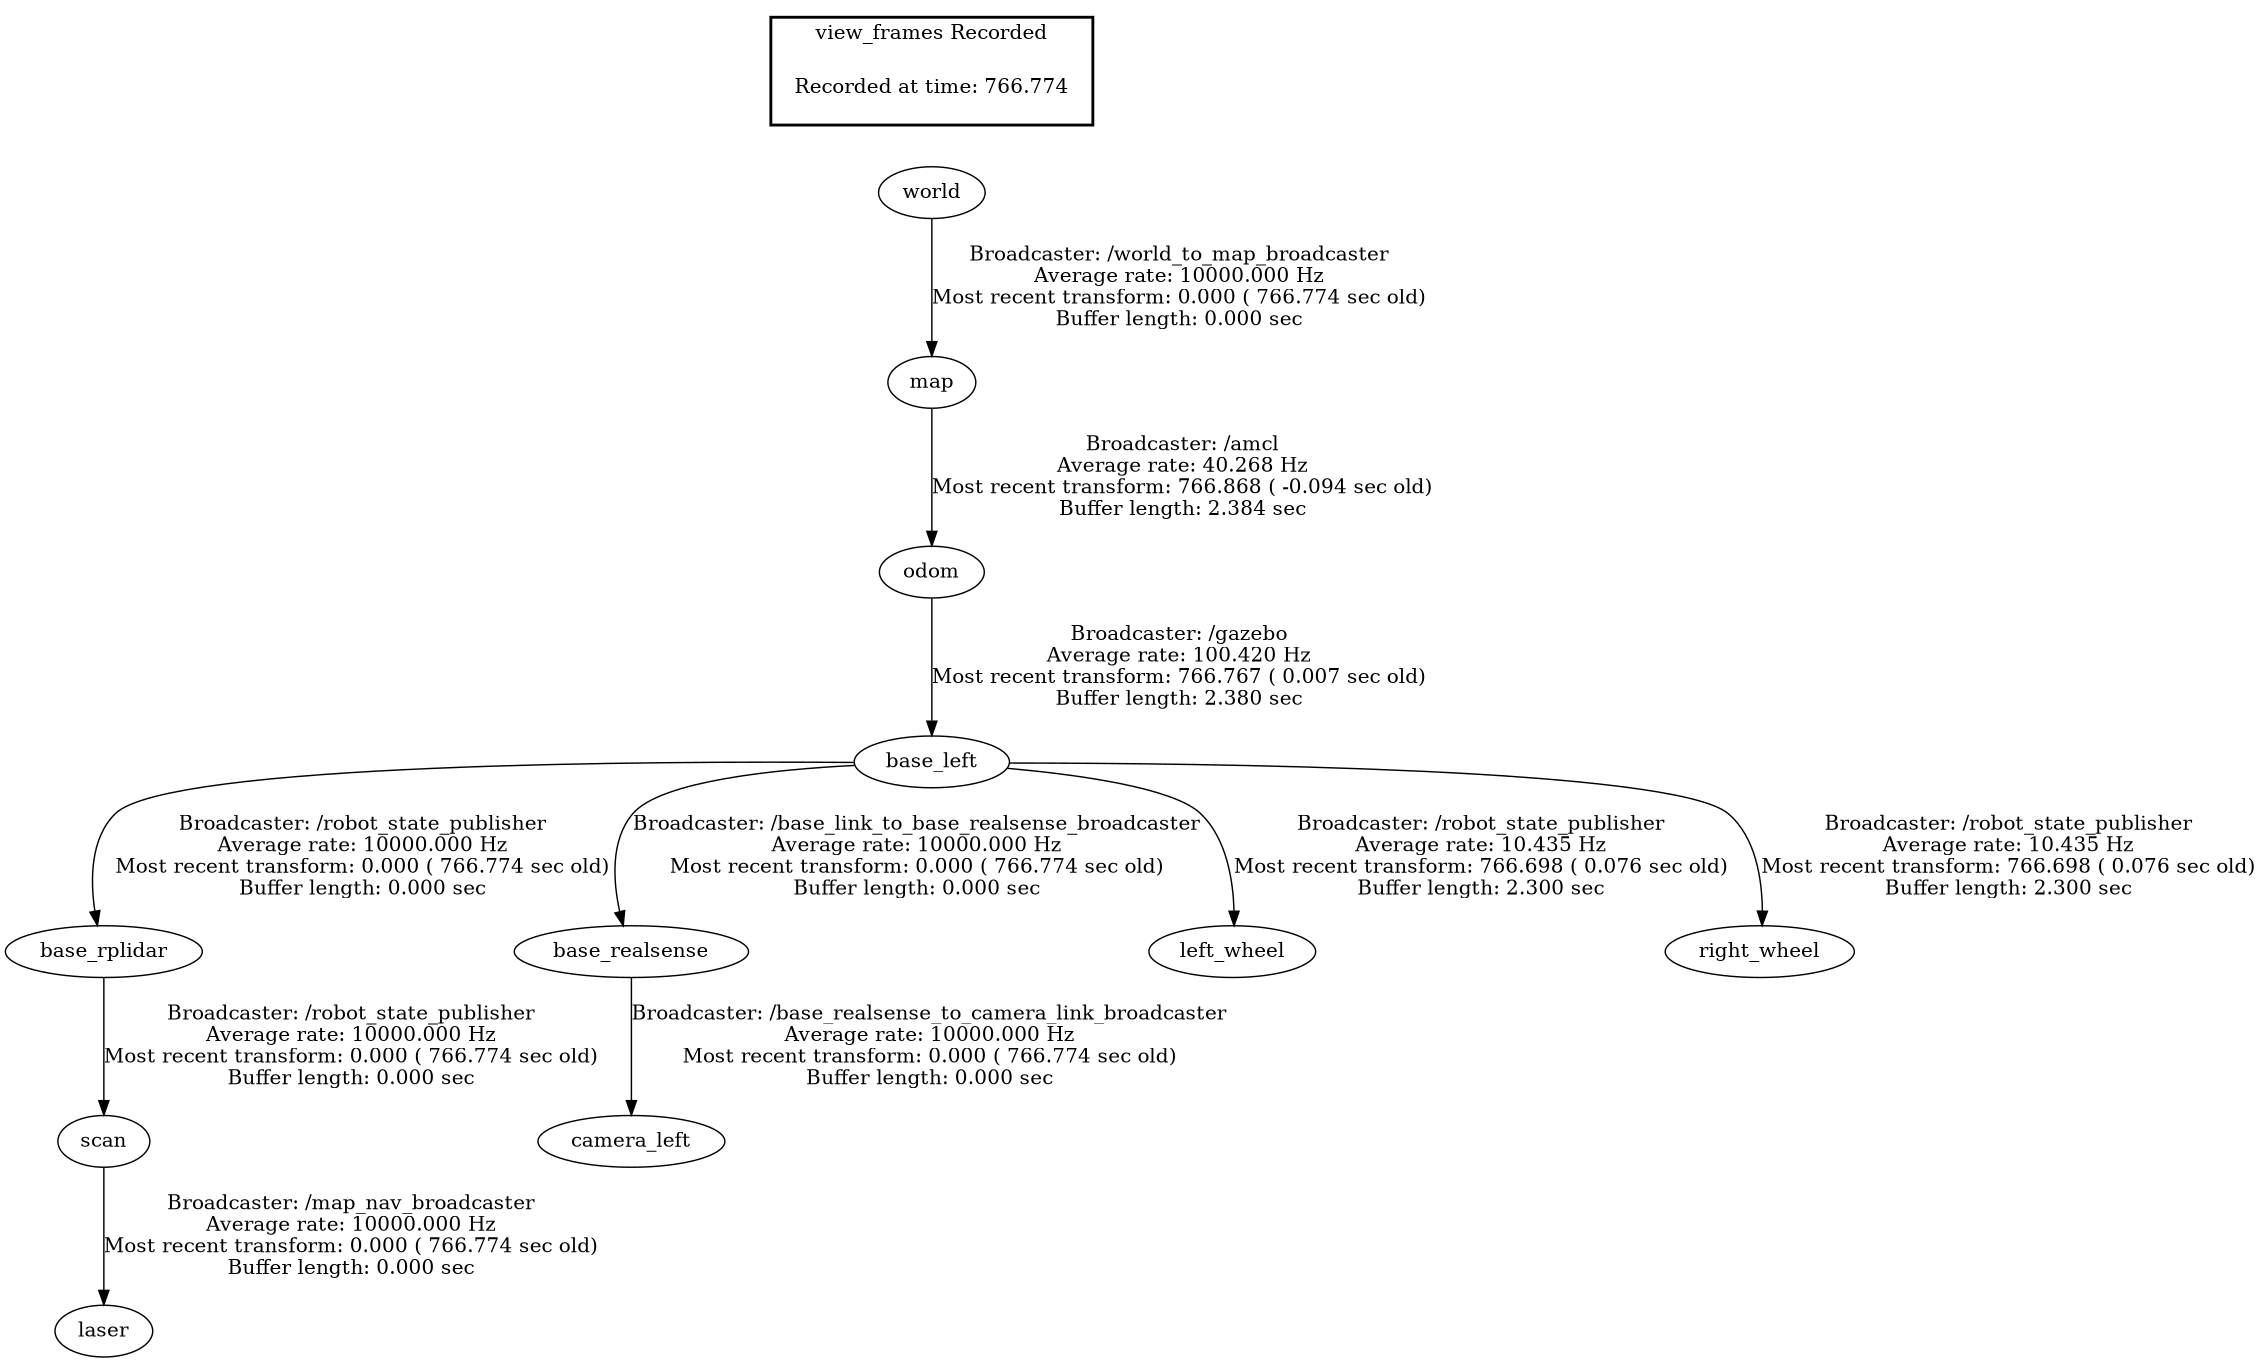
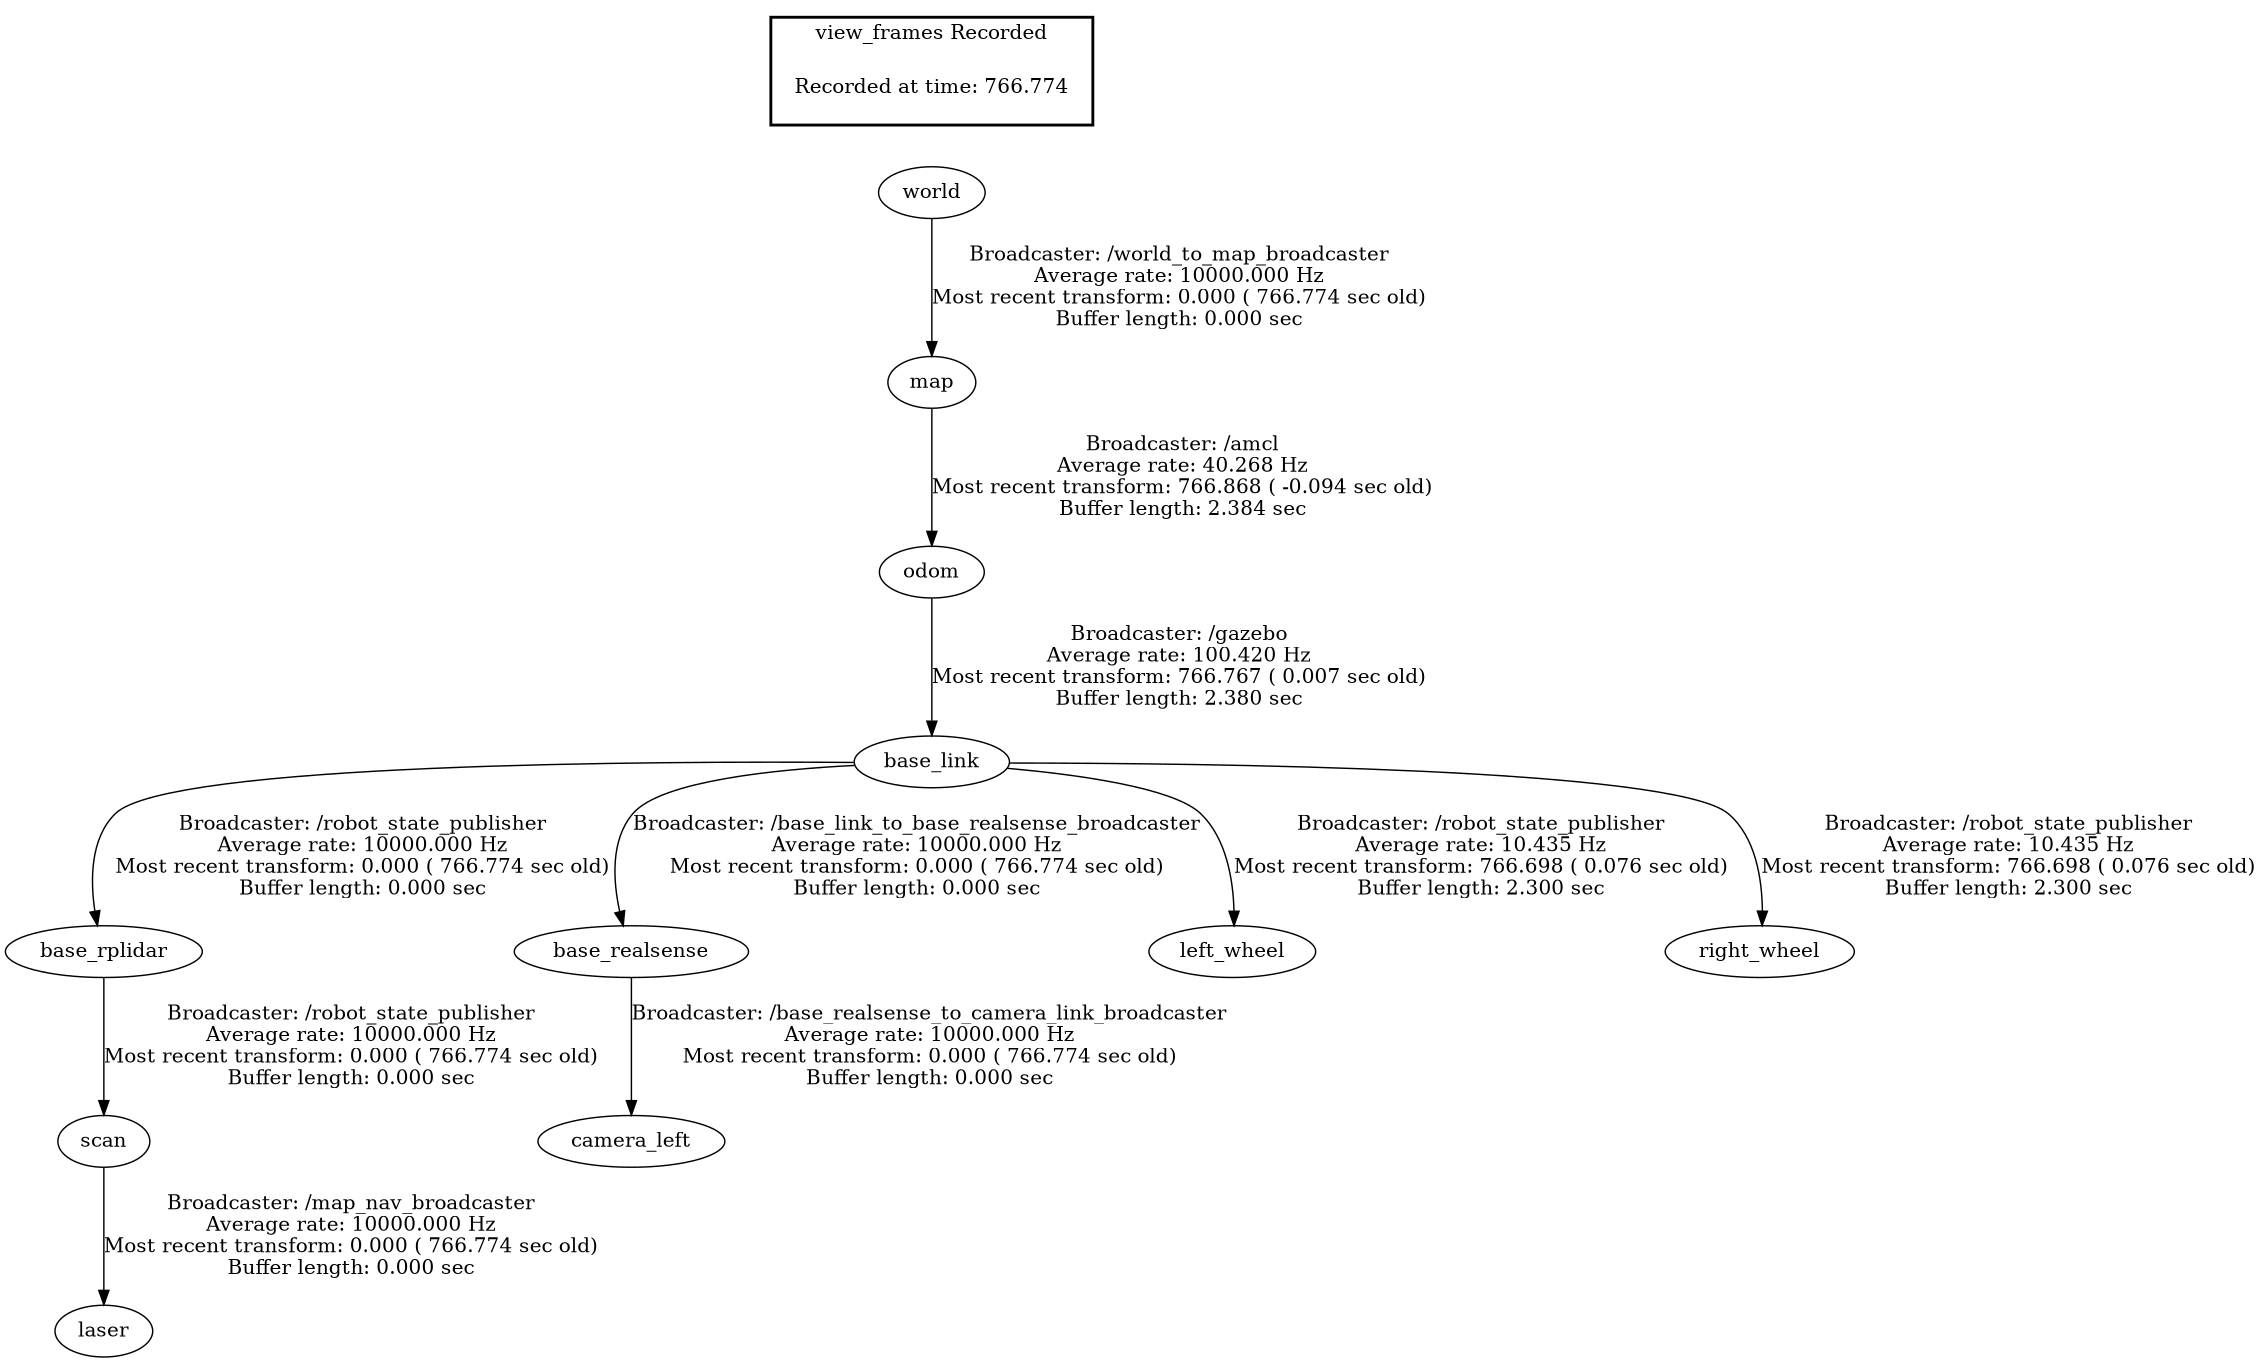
node "base_left": label "base_left" -> "base_link"
